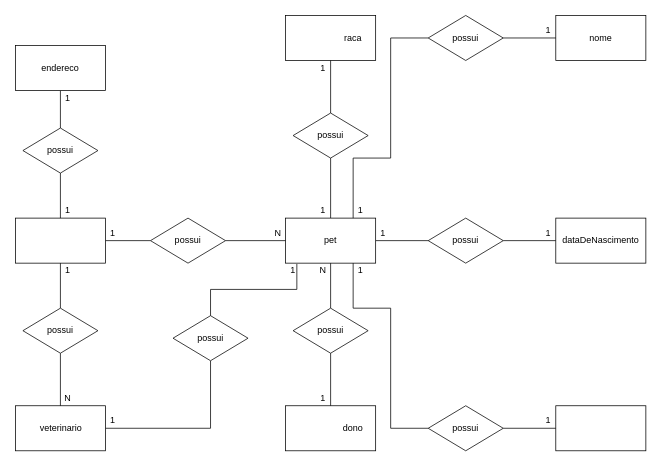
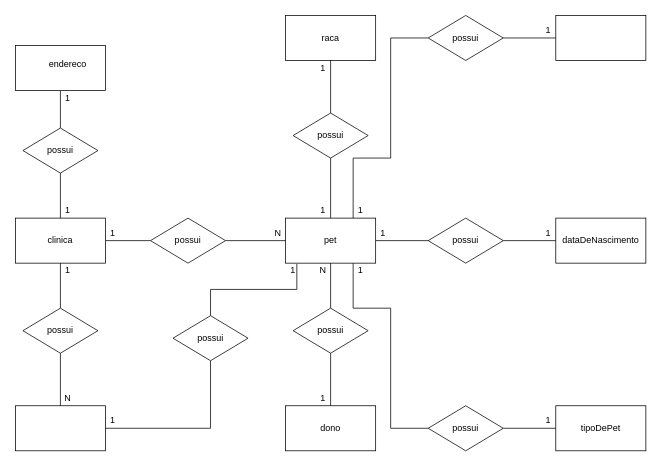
node "raca": moved (353, 38) -> (330, 38)
node "nome": removed
node "endereco": moved (60, 68) -> (68, 64)
node "clinica": added
node "veterinario": removed
node "dono": moved (353, 428) -> (330, 428)
node "tipoDePet": added
